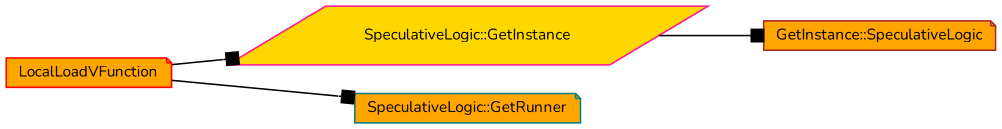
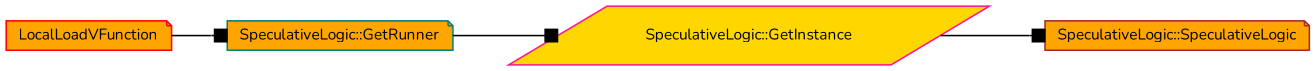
node "GetInstance::SpeculativeLogic": label "GetInstance::SpeculativeLogic" -> "SpeculativeLogic::SpeculativeLogic"
edge "LocalLoadVFunction" -> "SpeculativeLogic::GetInstance": now "SpeculativeLogic::GetRunner" -> "SpeculativeLogic::GetInstance"
